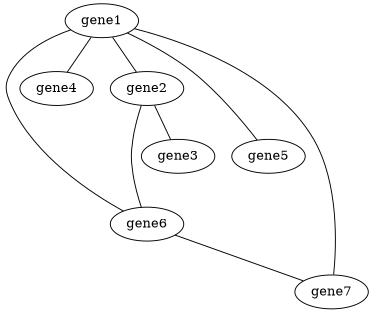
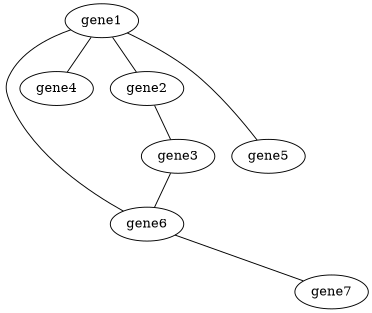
edge "gene1" -- "gene7": removed
edge "gene2" -- "gene6": now "gene3" -- "gene6"
